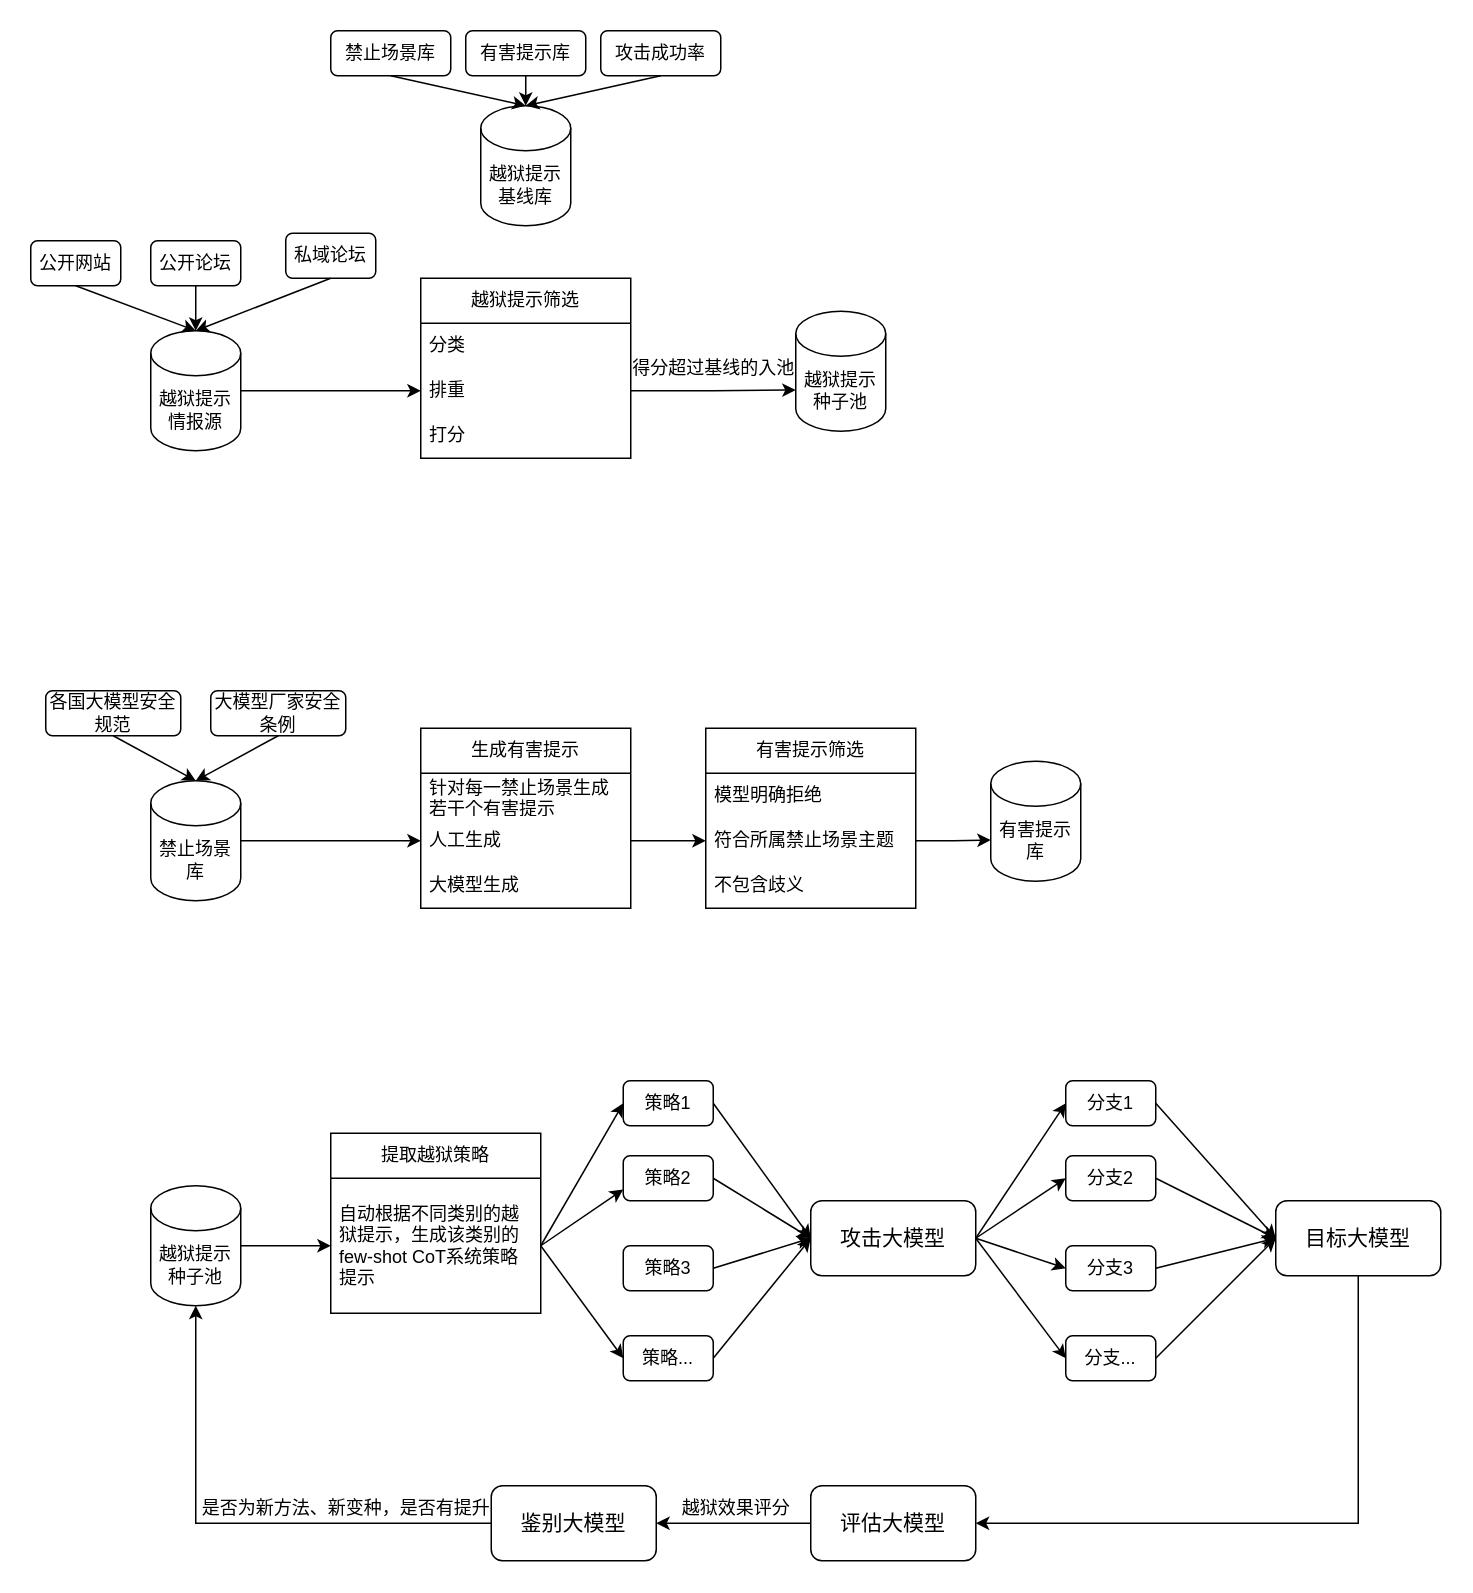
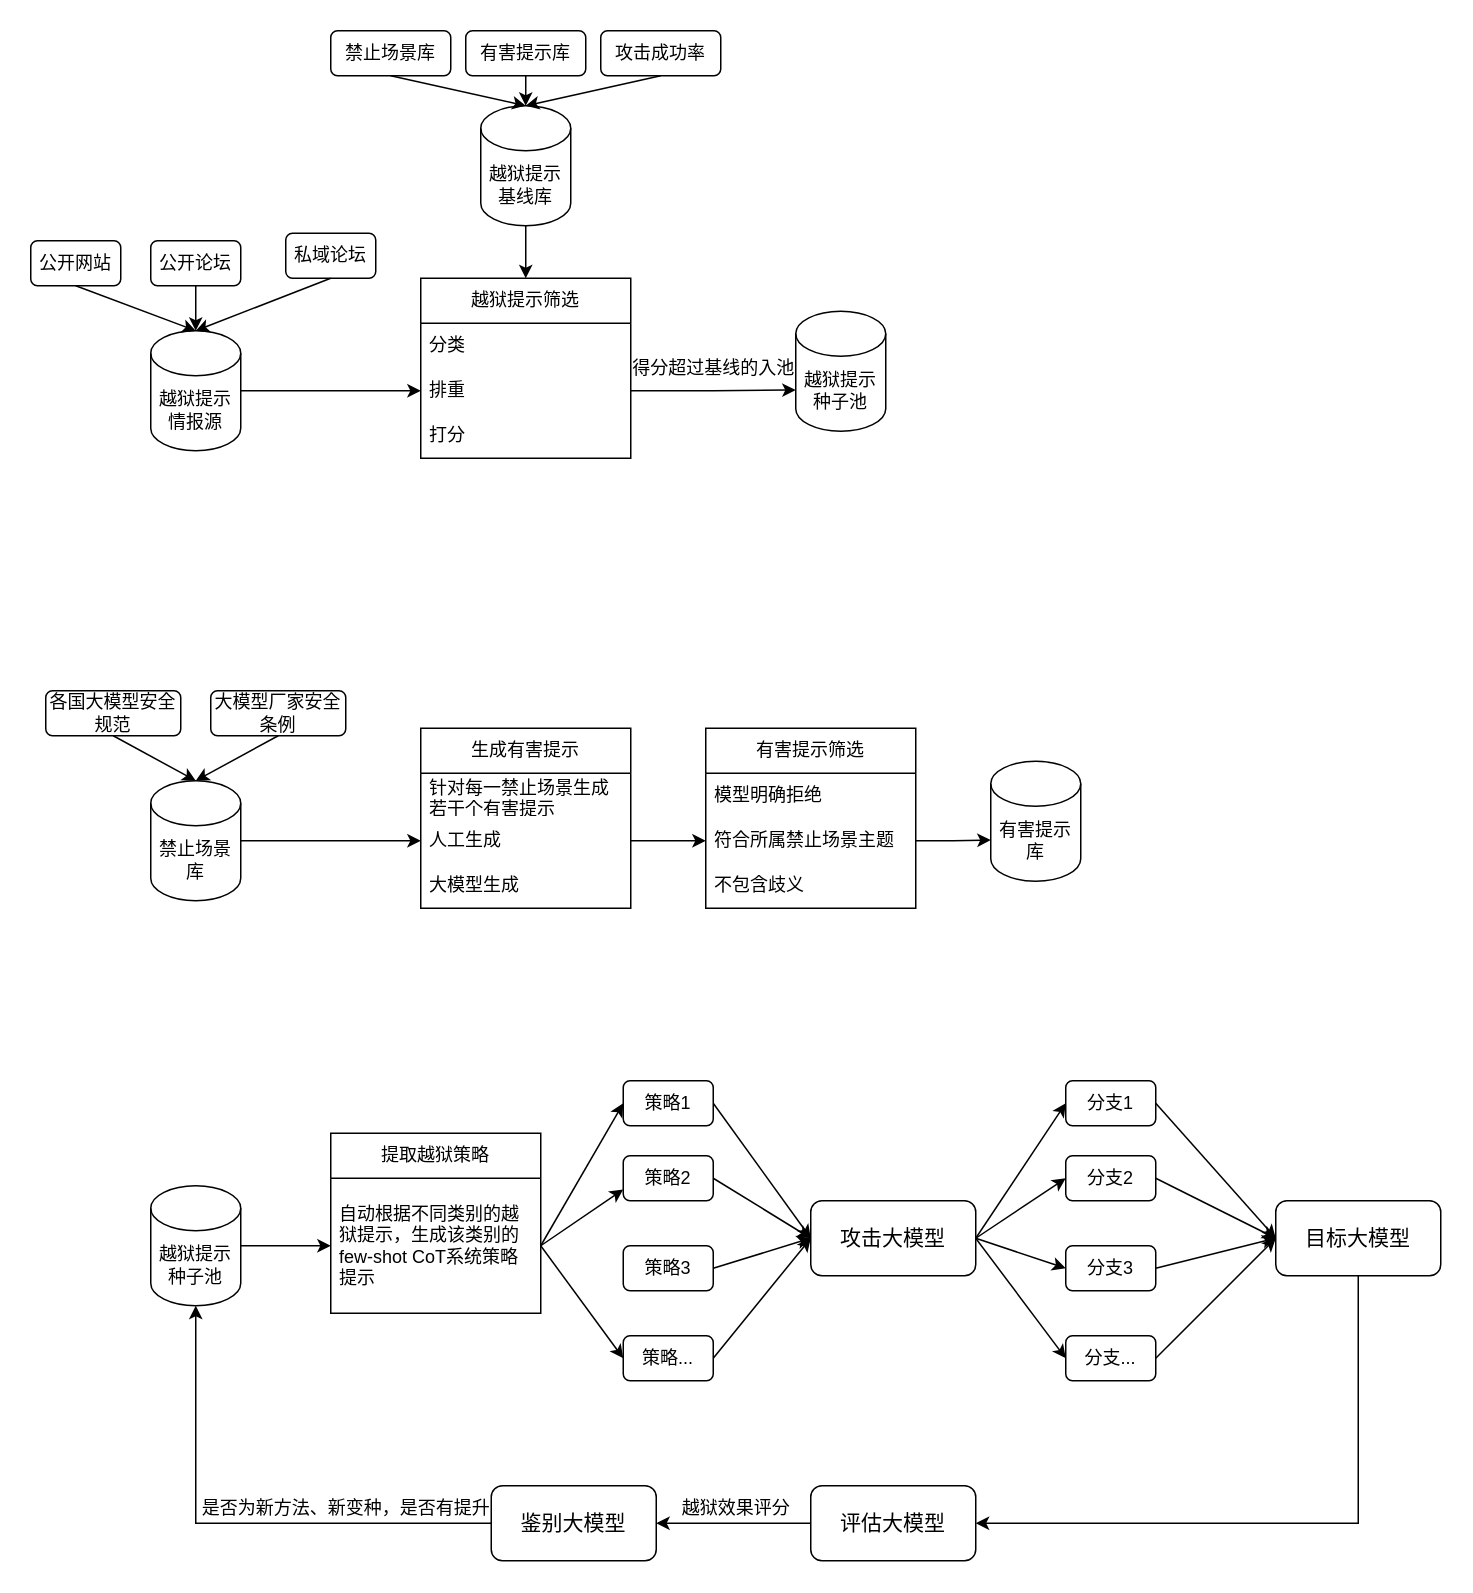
edge "越狱提示基线库" -> "越狱提示筛选": added
